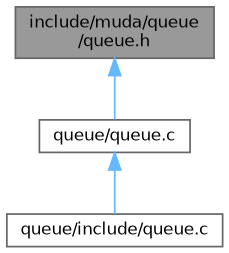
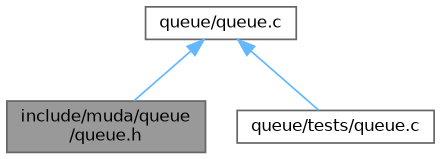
edge "queue/queue.c" -> "include/muda/queue /queue.h": reversed
node "queue/include/queue.c": label "queue/include/queue.c" -> "queue/tests/queue.c"
